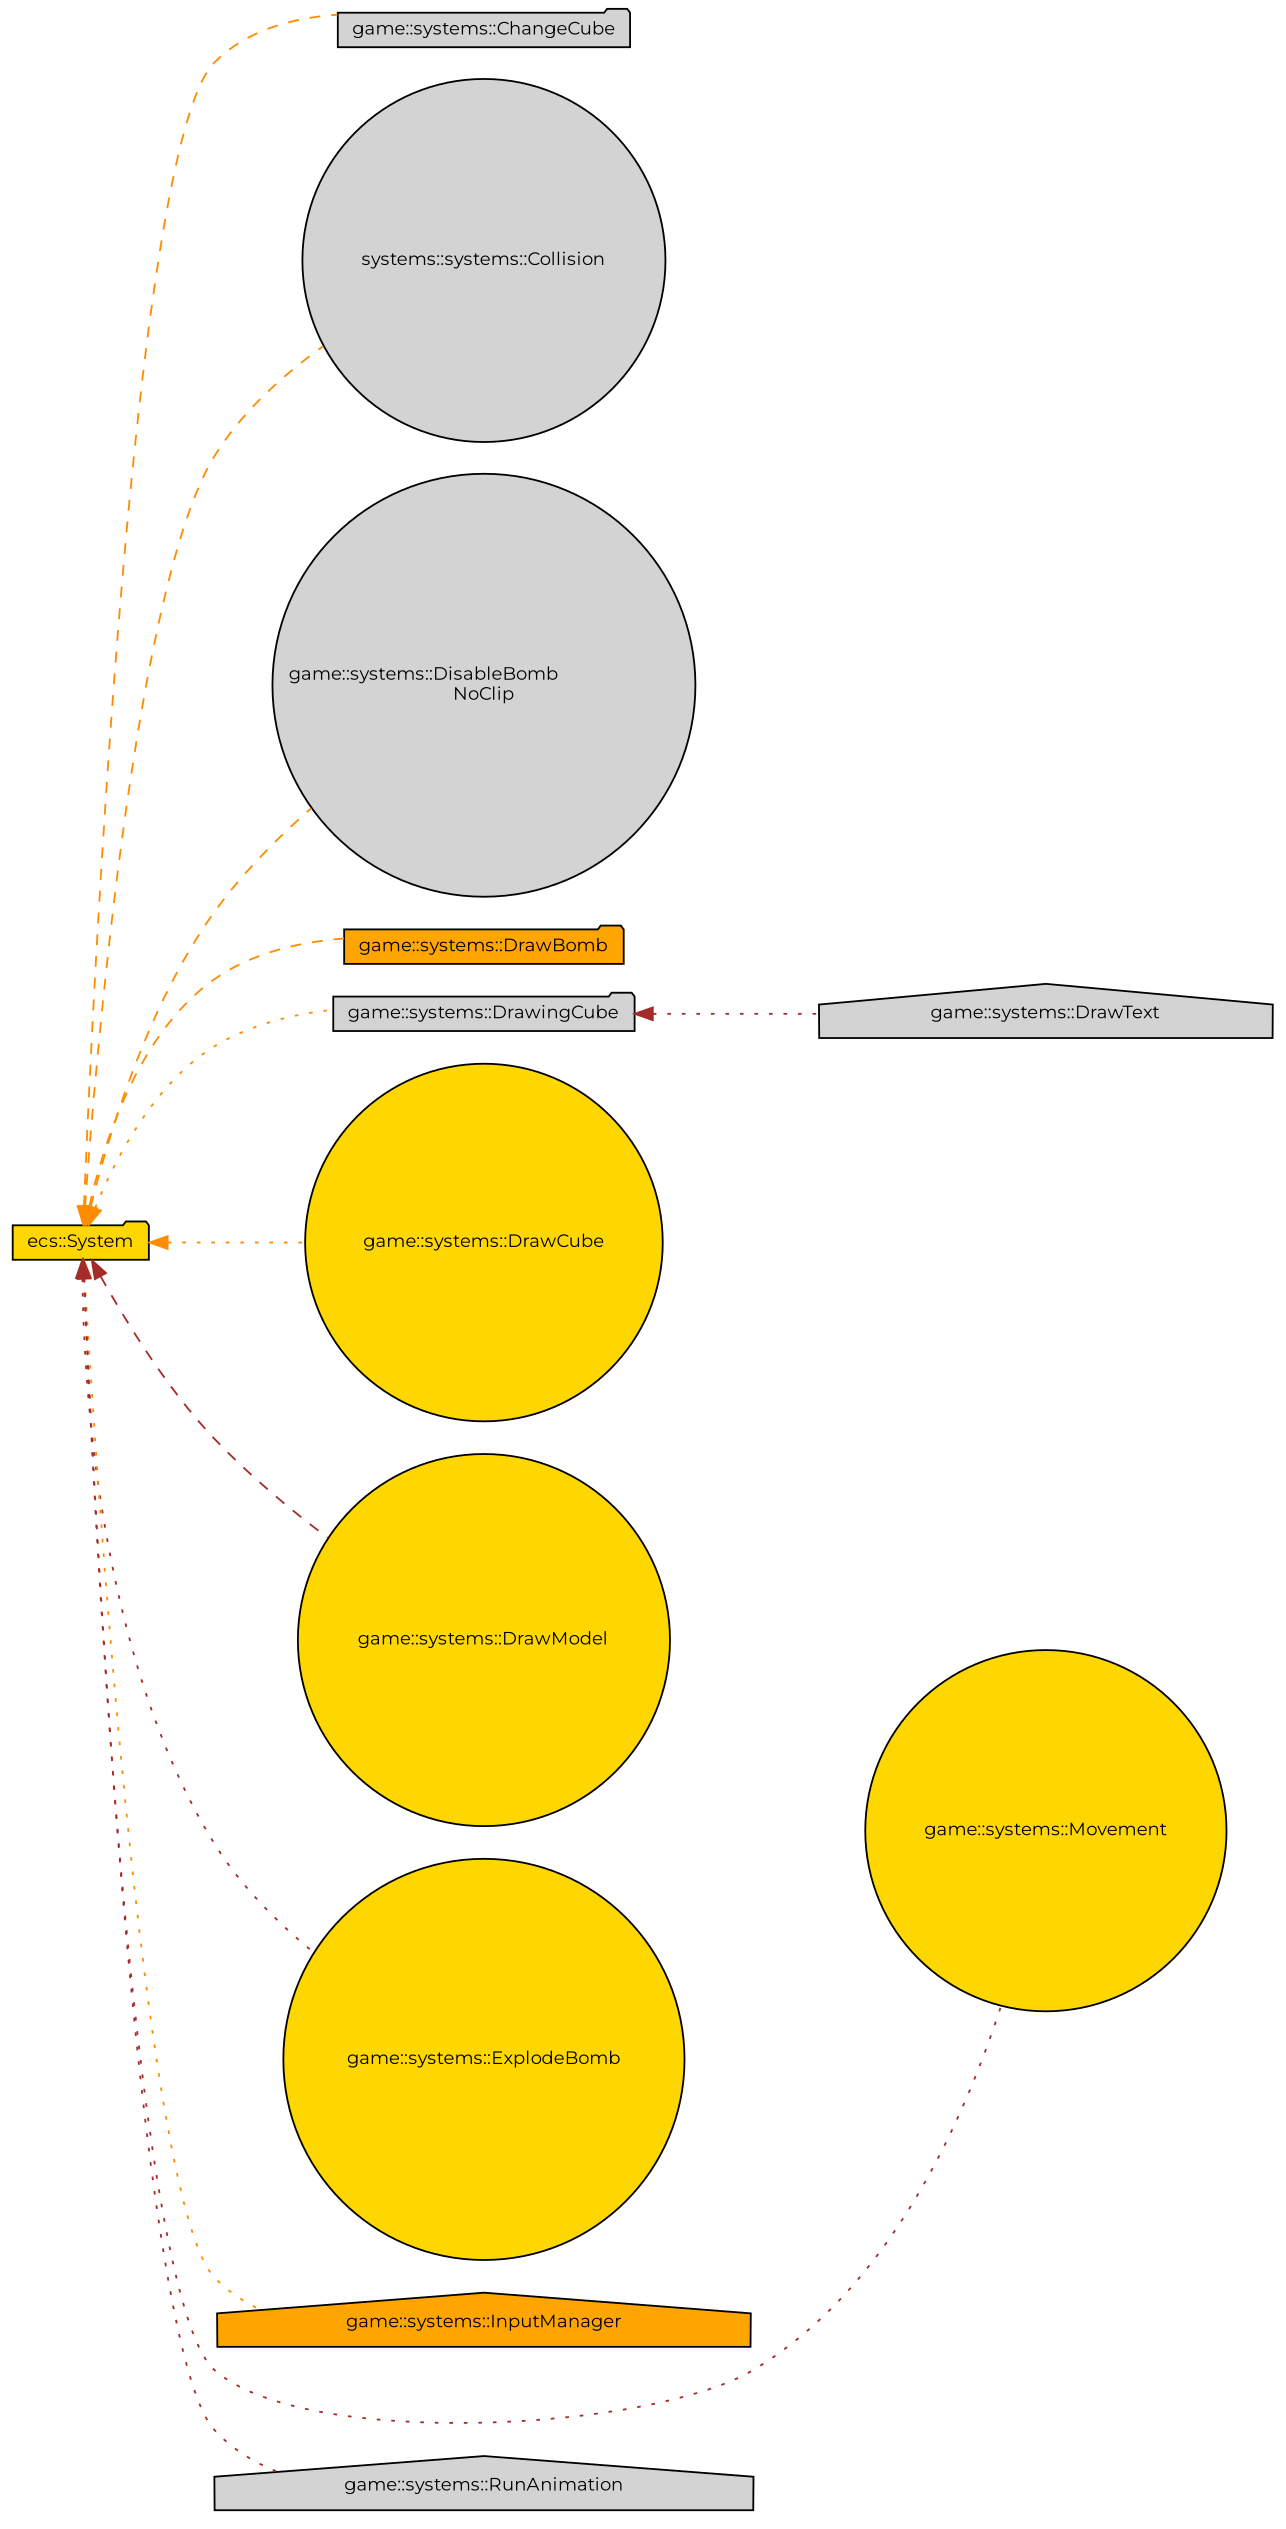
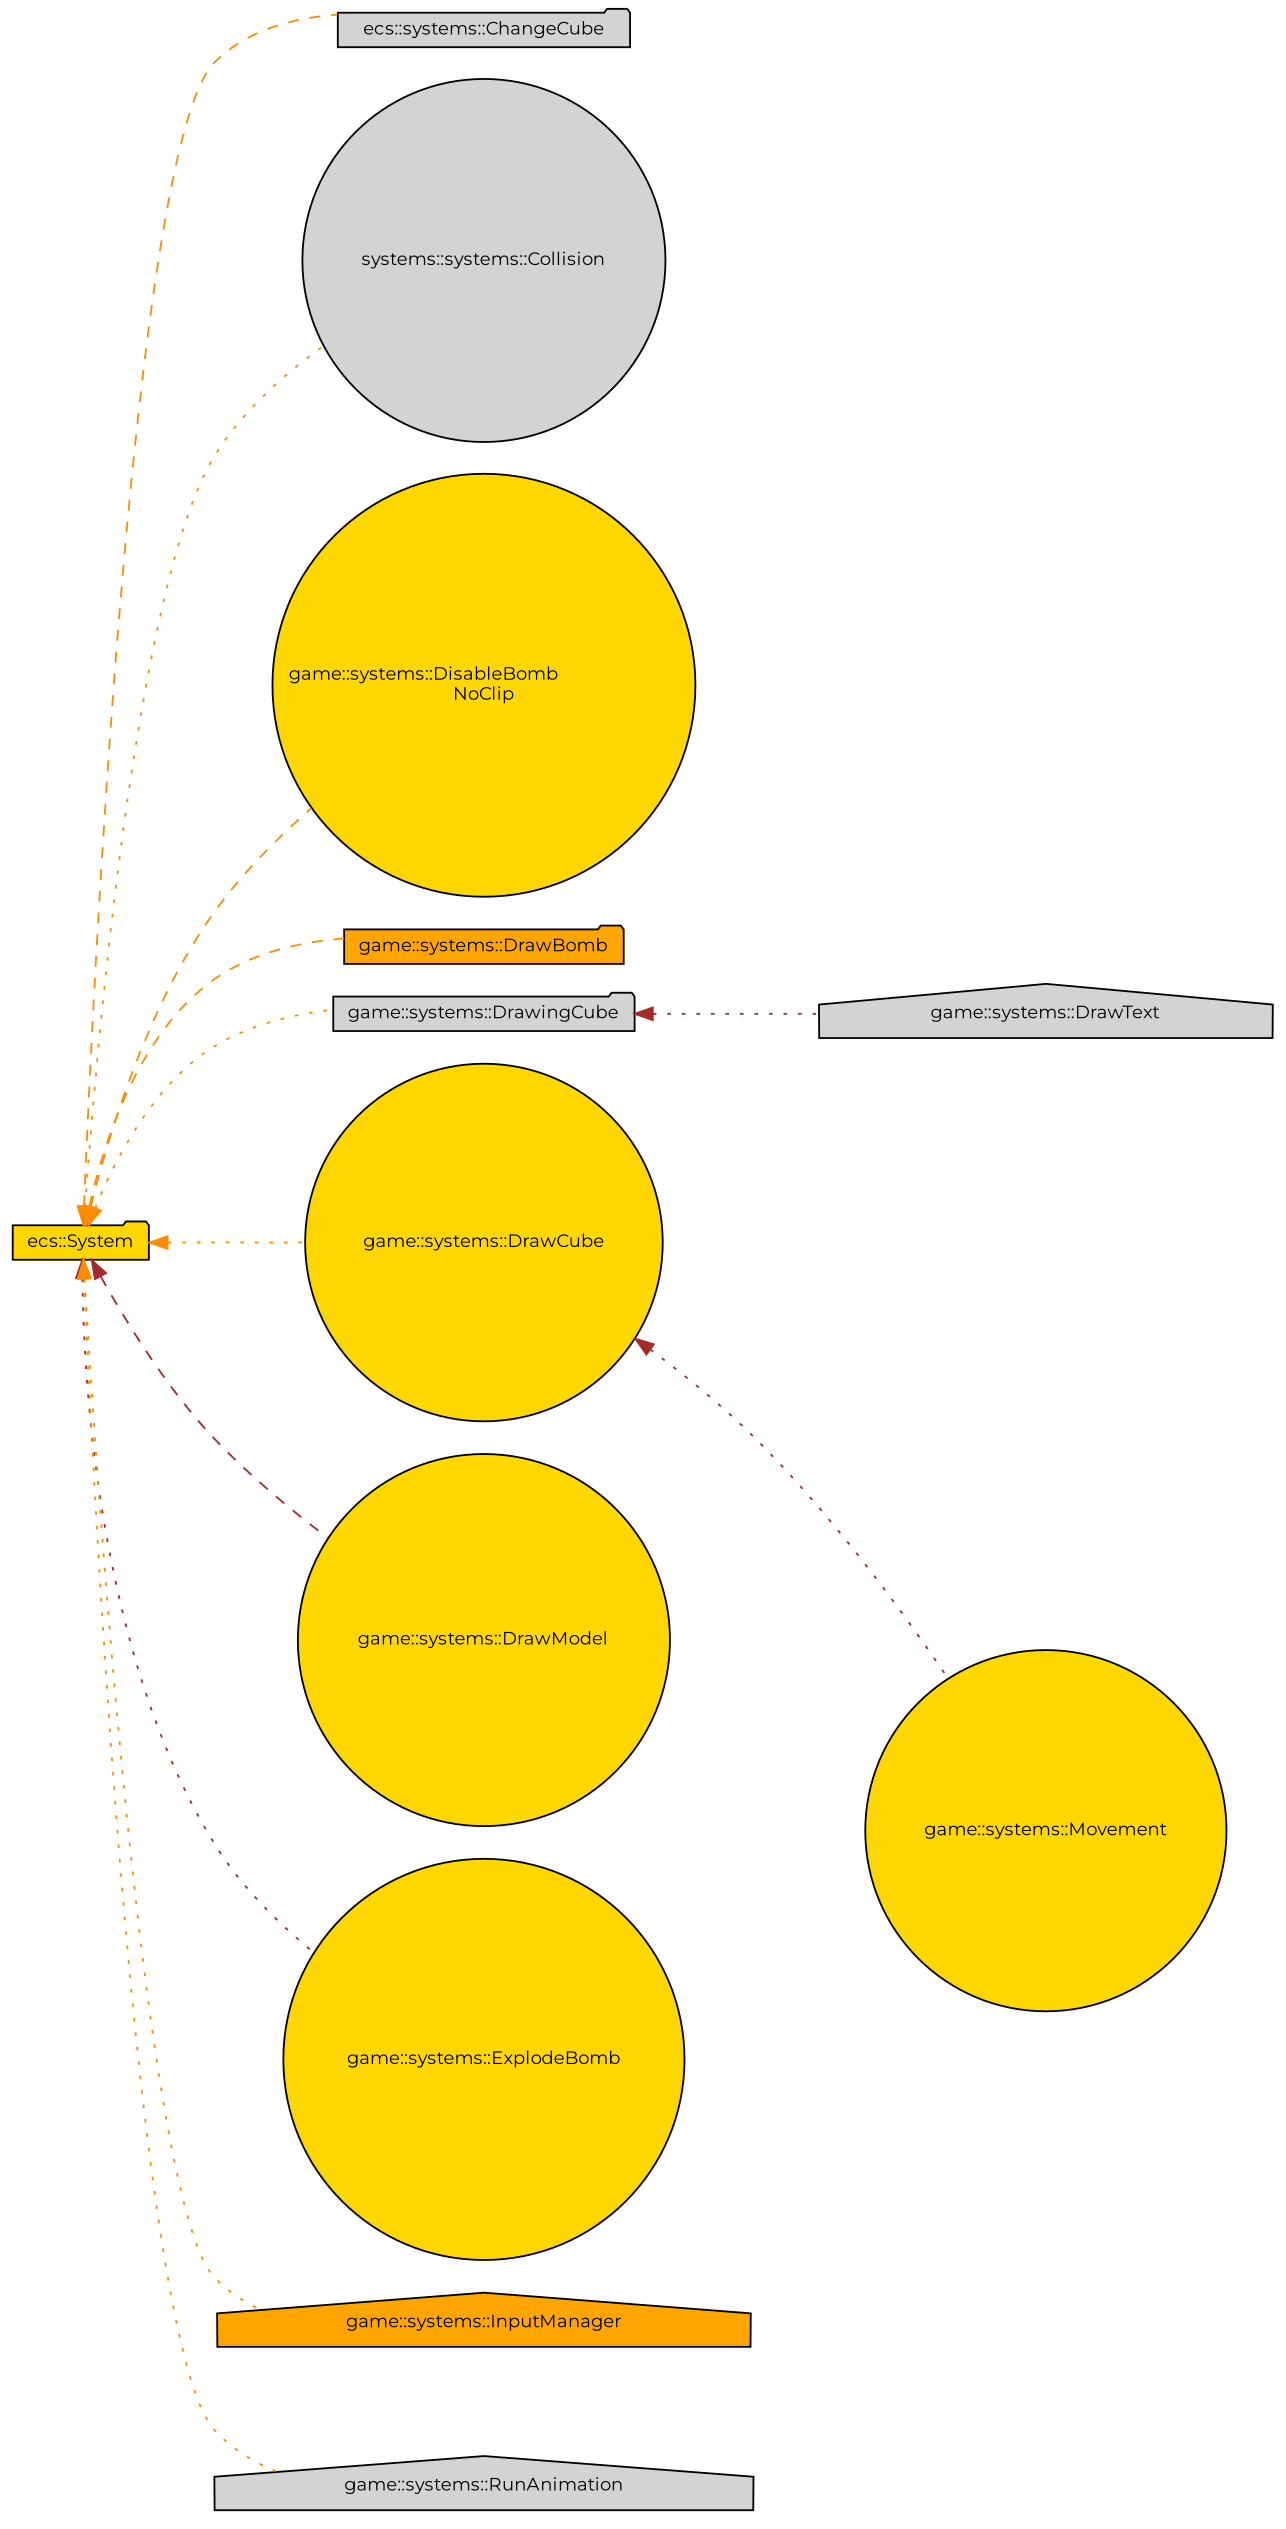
node "game::systems::ChangeCube": label "game::systems::ChangeCube" -> "ecs::systems::ChangeCube"
node "game::systems::DisableBomb NoClip": fillcolor lightgrey -> gold
edge "systems::systems::Collision" -> "ecs::System": style dashed -> dotted
edge "game::systems::RunAnimation" -> "ecs::System": color brown -> darkorange
edge "game::systems::Movement" -> "ecs::System": now "game::systems::Movement" -> "game::systems::DrawCube"
